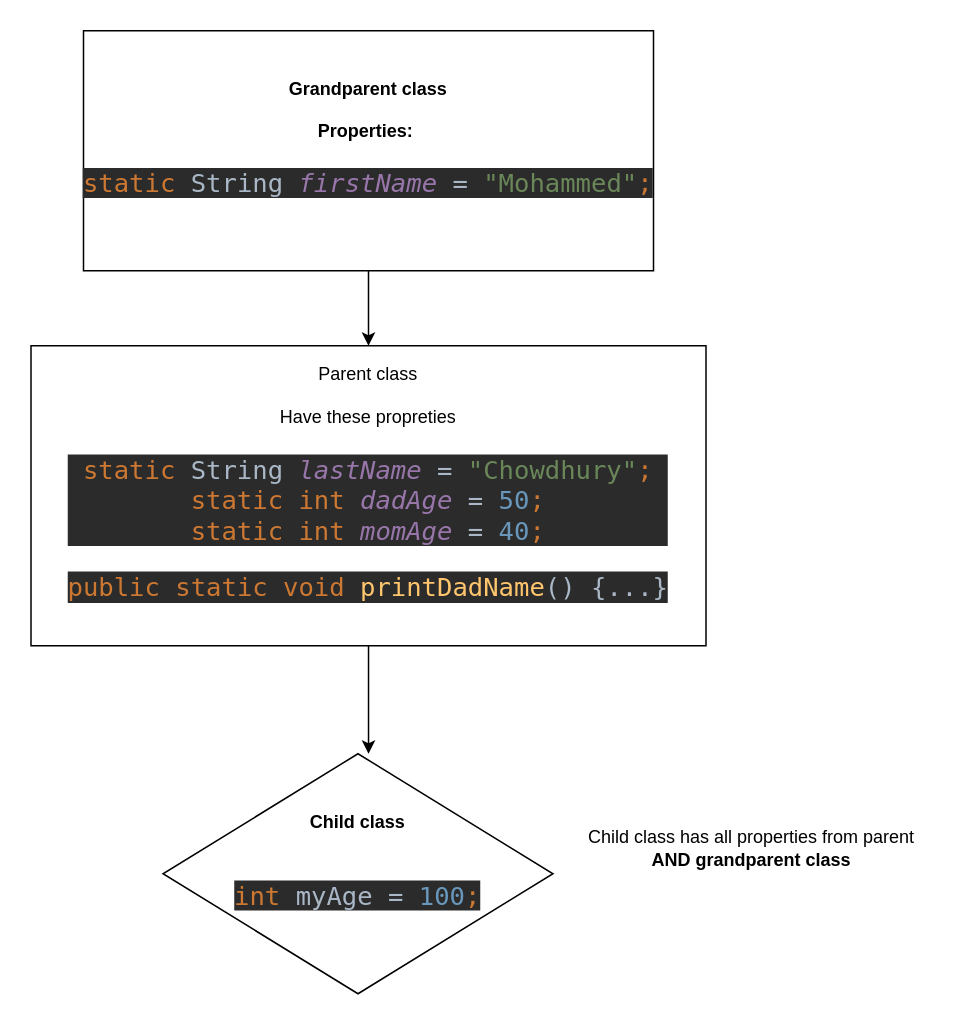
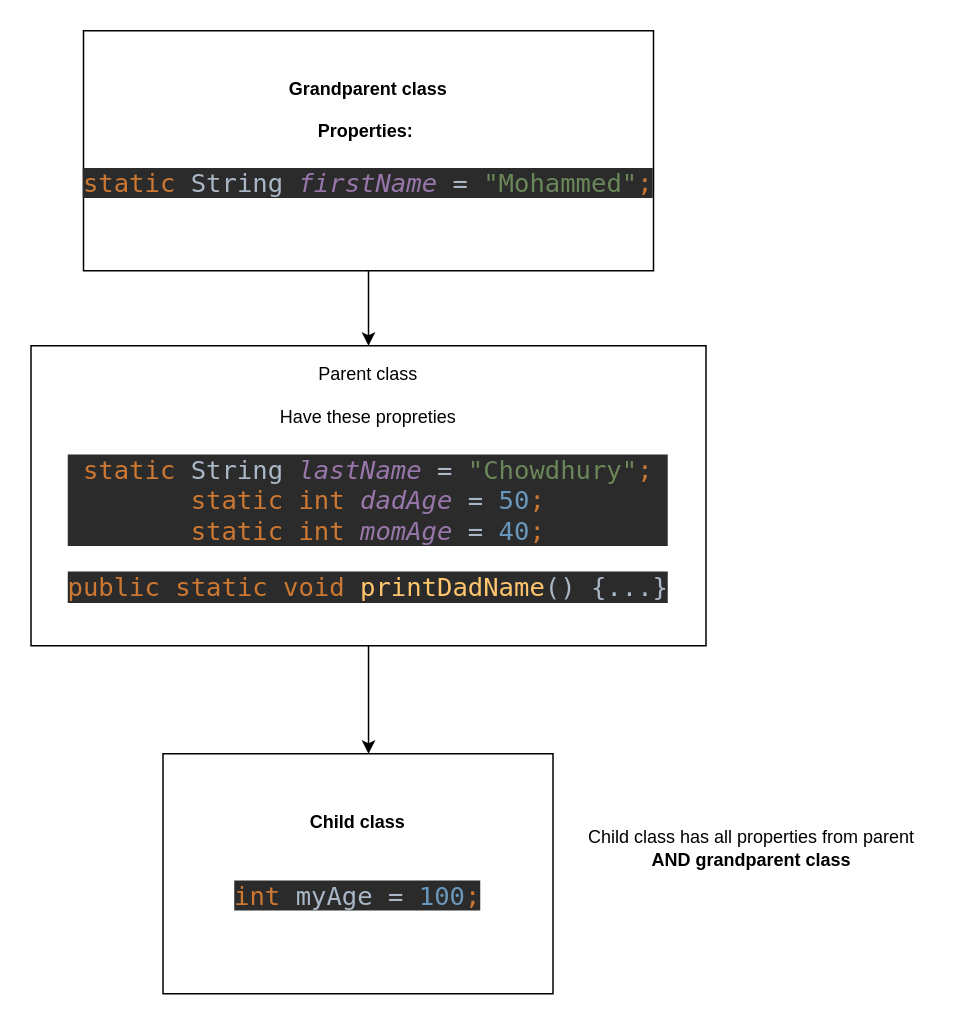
node "Child class int myAge = 100;": shape diamond -> rectangle
